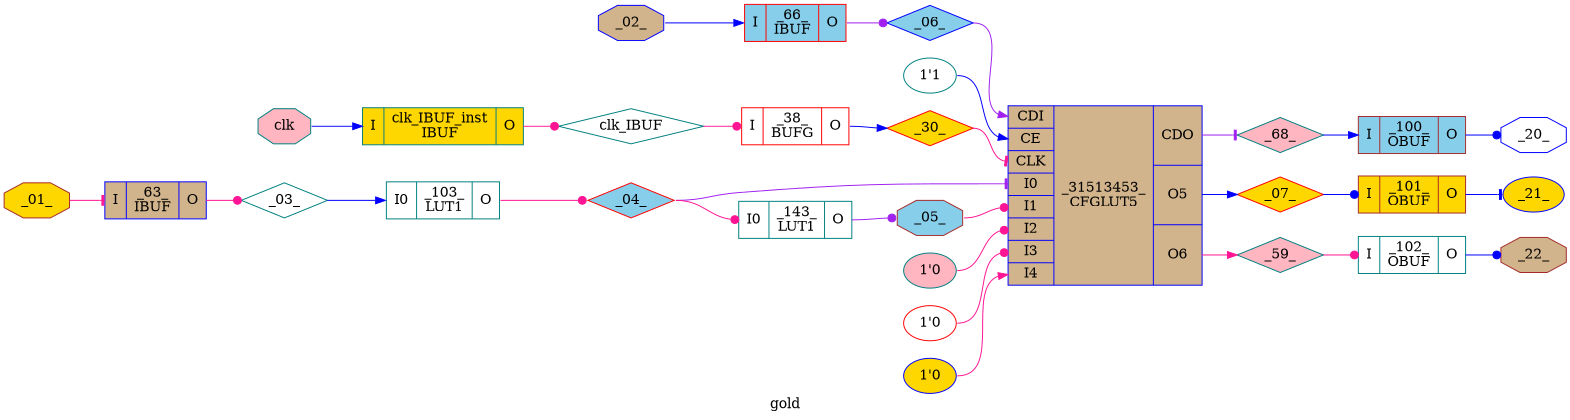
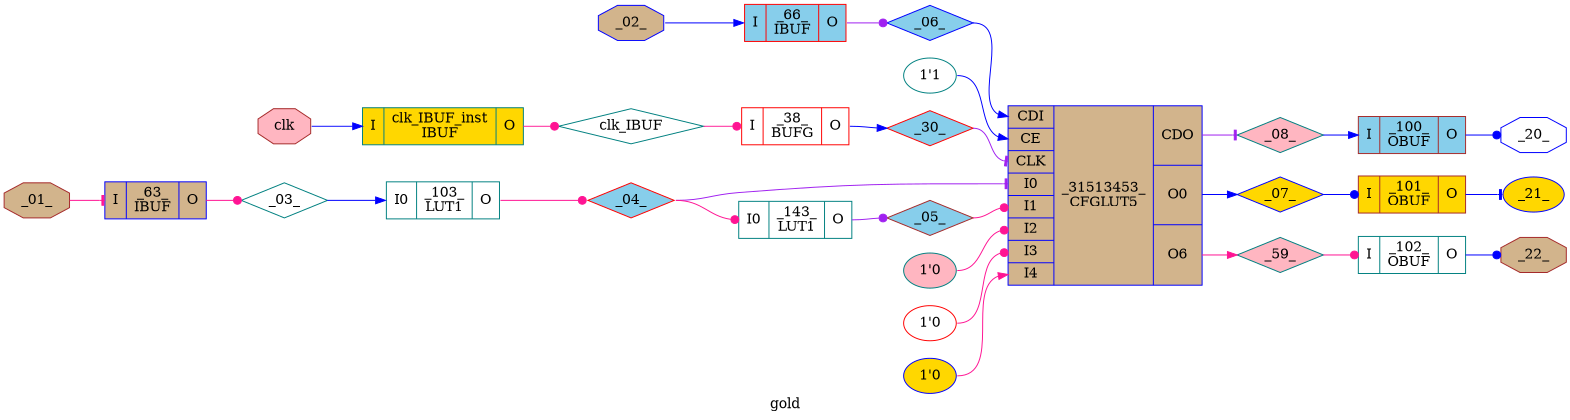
edge "_06_" -> "CDI": color purple -> blue
node "clk": color teal -> brown
node "_30_": fillcolor gold -> skyblue
node "_68_": label "_68_" -> "_08_"
edge "_30_" -> "CDI": color deeppink -> purple
node "CDI": text "O5" -> "O0"
node "_07_": color red -> blue
node "_01_": fillcolor gold -> tan
node "_05_": shape octagon -> diamond
